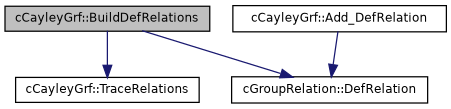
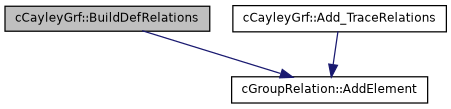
node "cCayleyGrf::Add_DefRelation": label "cCayleyGrf::Add_DefRelation" -> "cCayleyGrf::Add_TraceRelations"
node "cCayleyGrf::TraceRelations": removed
node "cGroupRelation::DefRelation": label "cGroupRelation::DefRelation" -> "cGroupRelation::AddElement"
